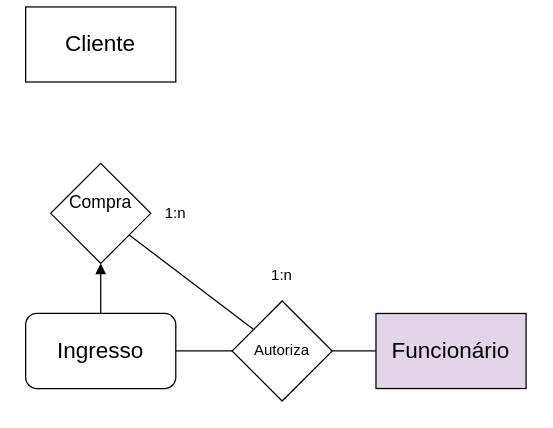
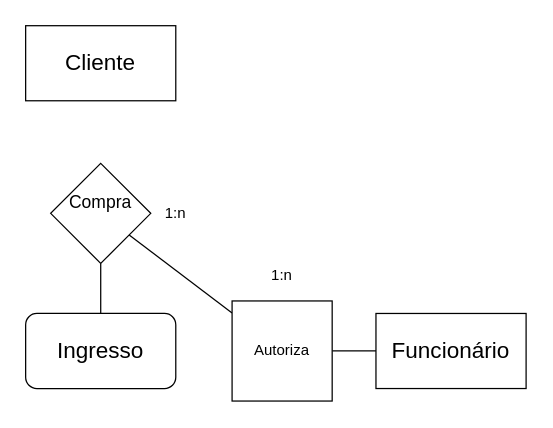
node "Cliente": moved (101, 44) -> (101, 63)
edge "Ingresso" -> "Compra": arrowhead block -> none
edge "Ingresso" -- "Autoriza": removed
node "Autoriza": shape diamond -> rectangle
node "Funcionário": fillcolor #e1d5e7 -> #ffffff
